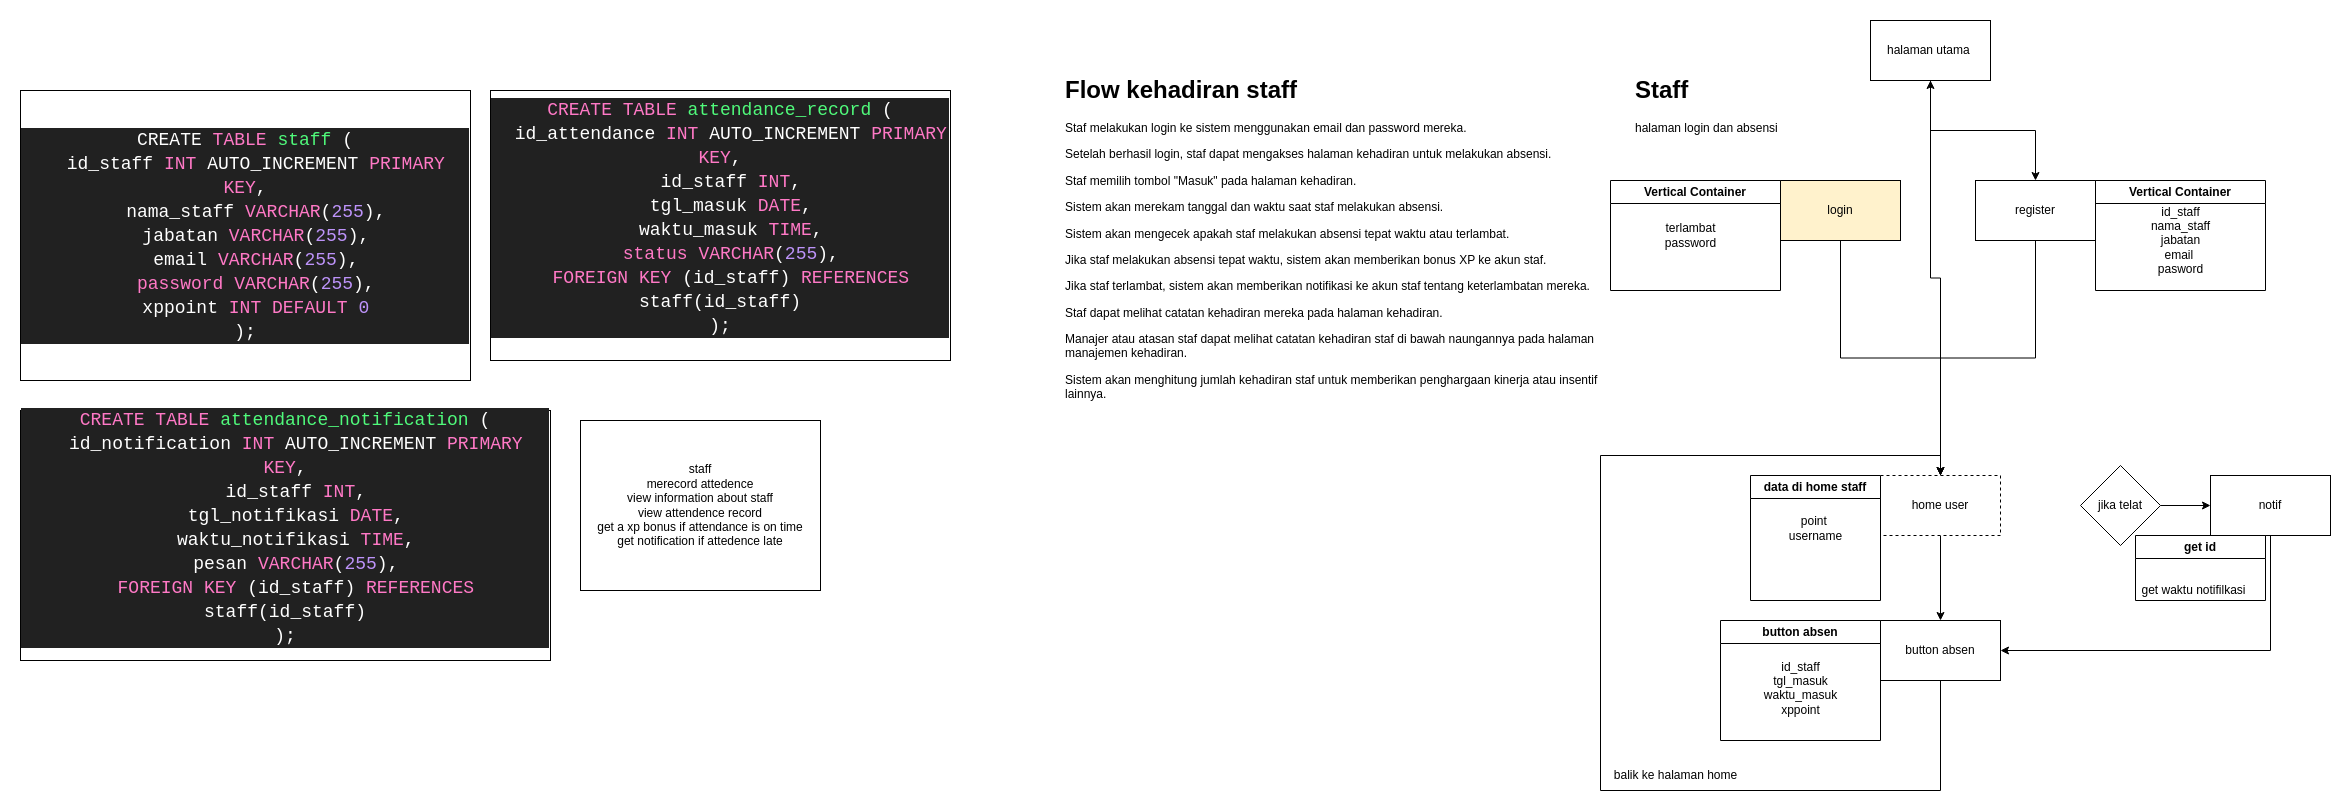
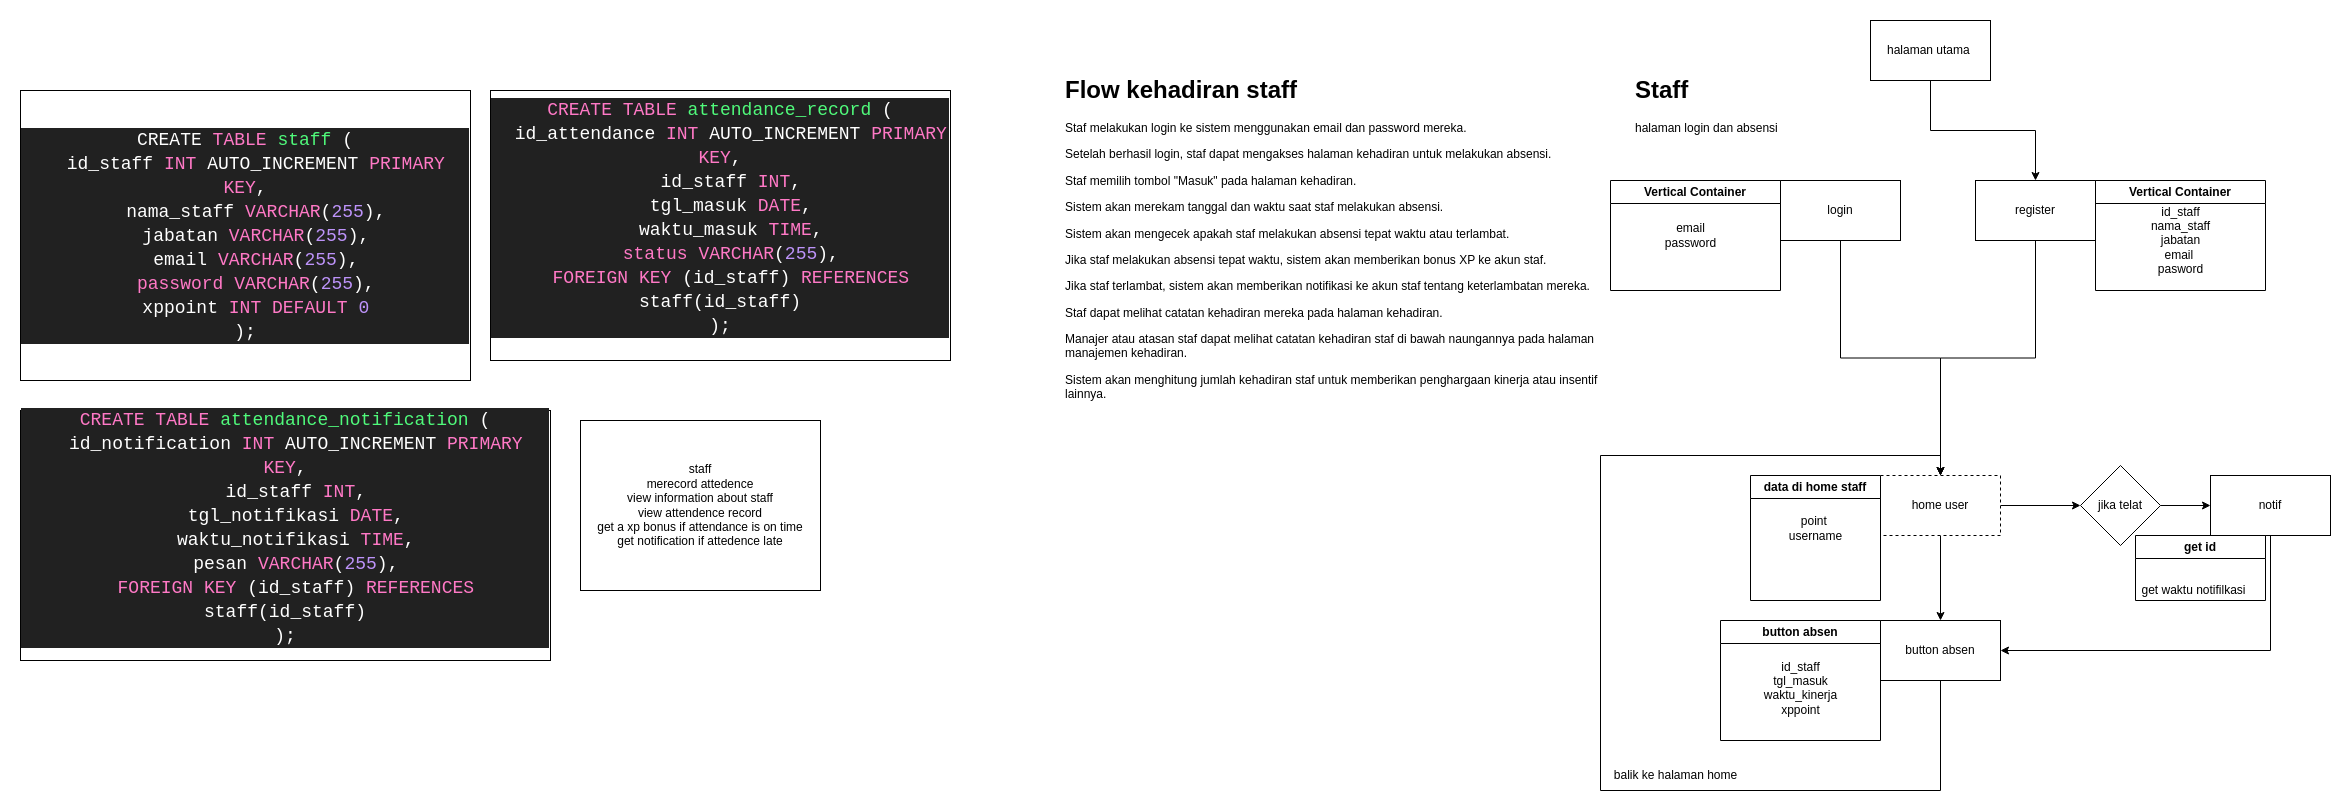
node "login": fillcolor #fff2cc -> #ffffff
node "terlambat password": label "terlambat password" -> "email password"
edge "home user" -> "halaman utama": now "home user" -> "jika telat"
node "id_staff tgl_masuk waktu_masuk xppoint": label "id_staff tgl_masuk waktu_masuk xppoint" -> "id_staff tgl_masuk waktu_kinerja xppoint"
